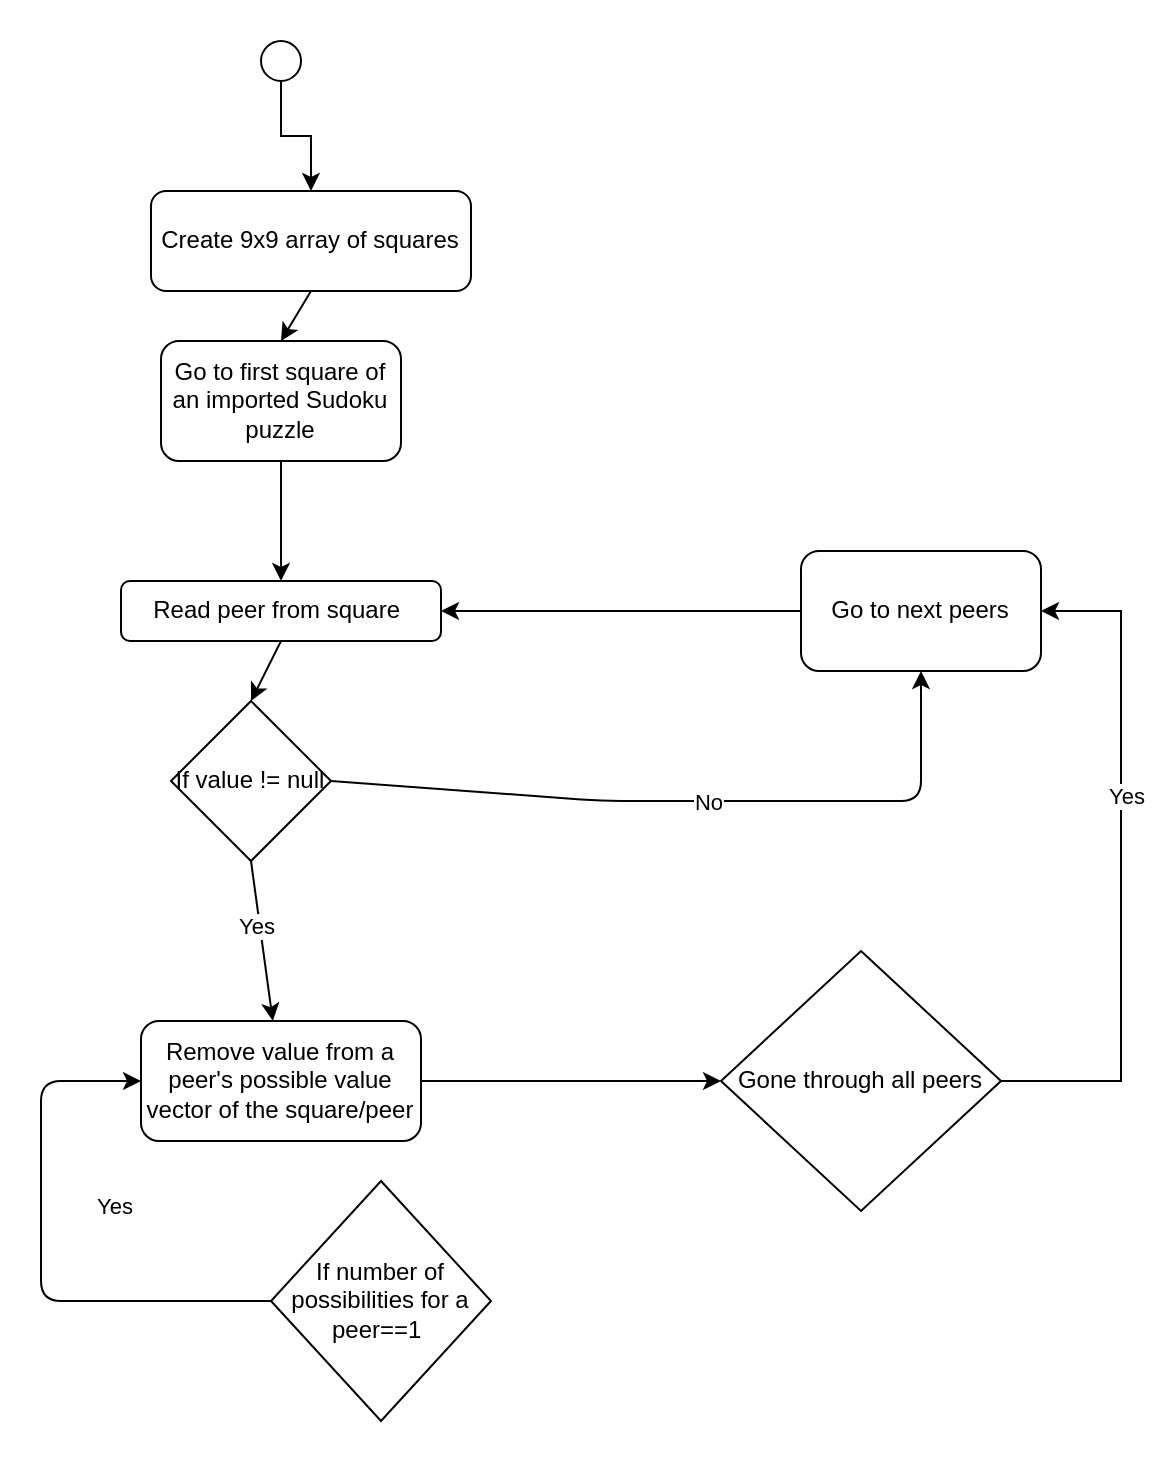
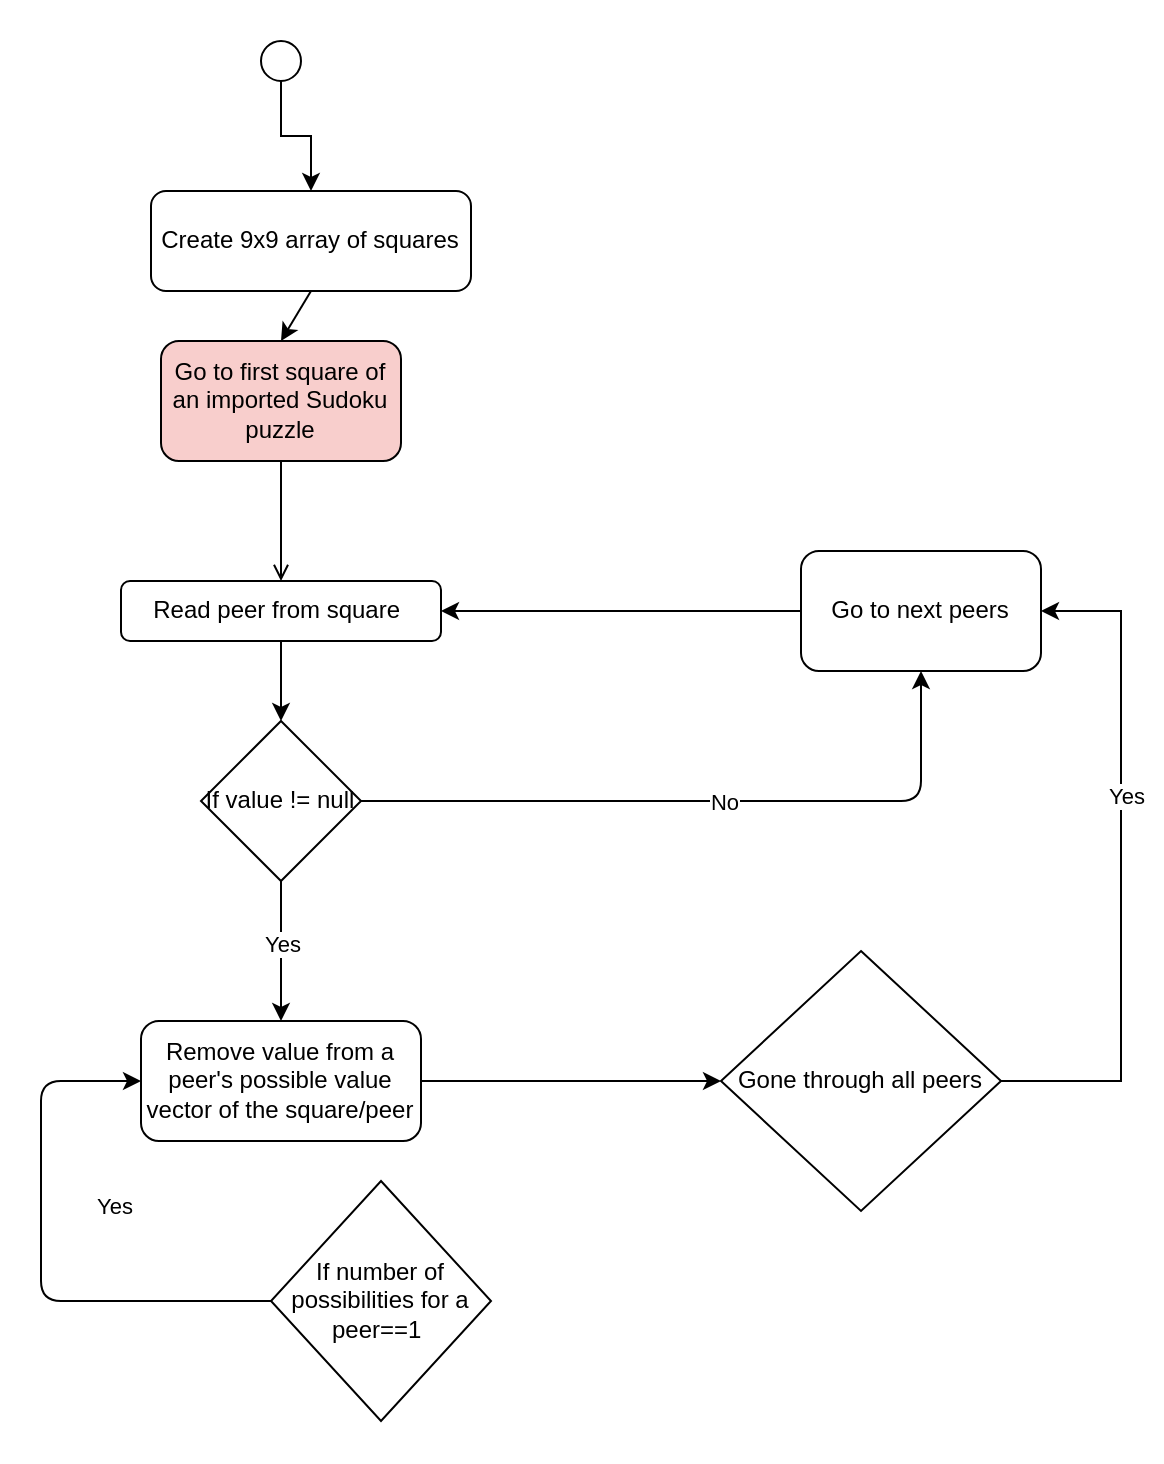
node "Go to first square of an imported Sudoku puzzle": fillcolor #ffffff -> #f8cecc
edge "Go to first square of an imported Sudoku puzzle" -> "Read peer from square": arrowhead classic -> open
node "If value != null": moved (251, 781) -> (281, 801)
